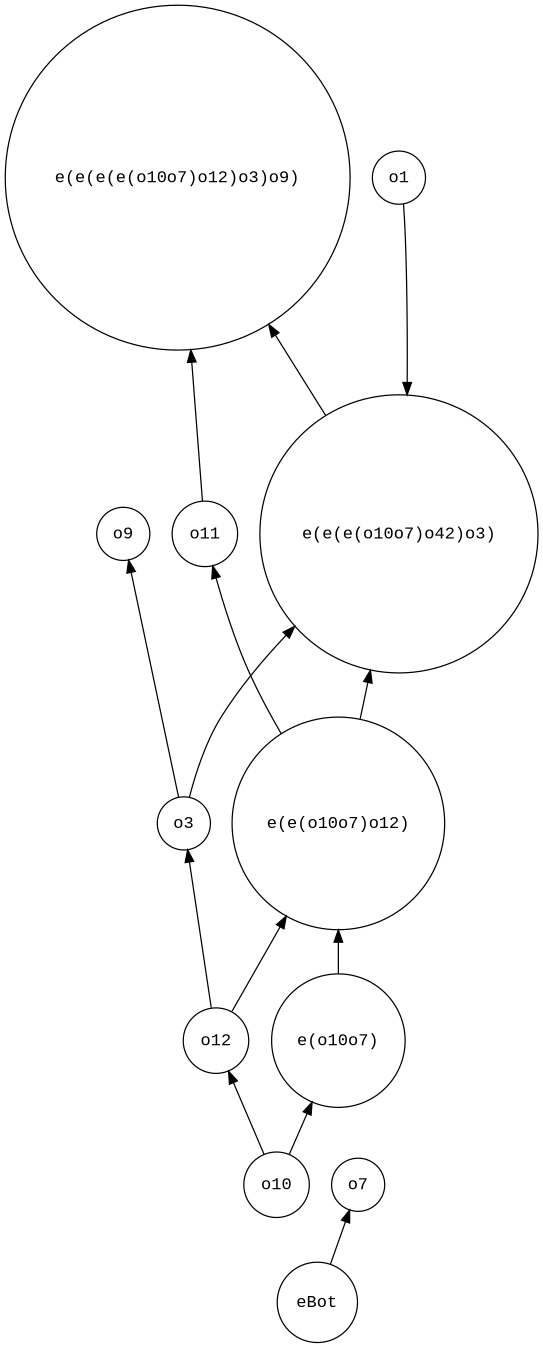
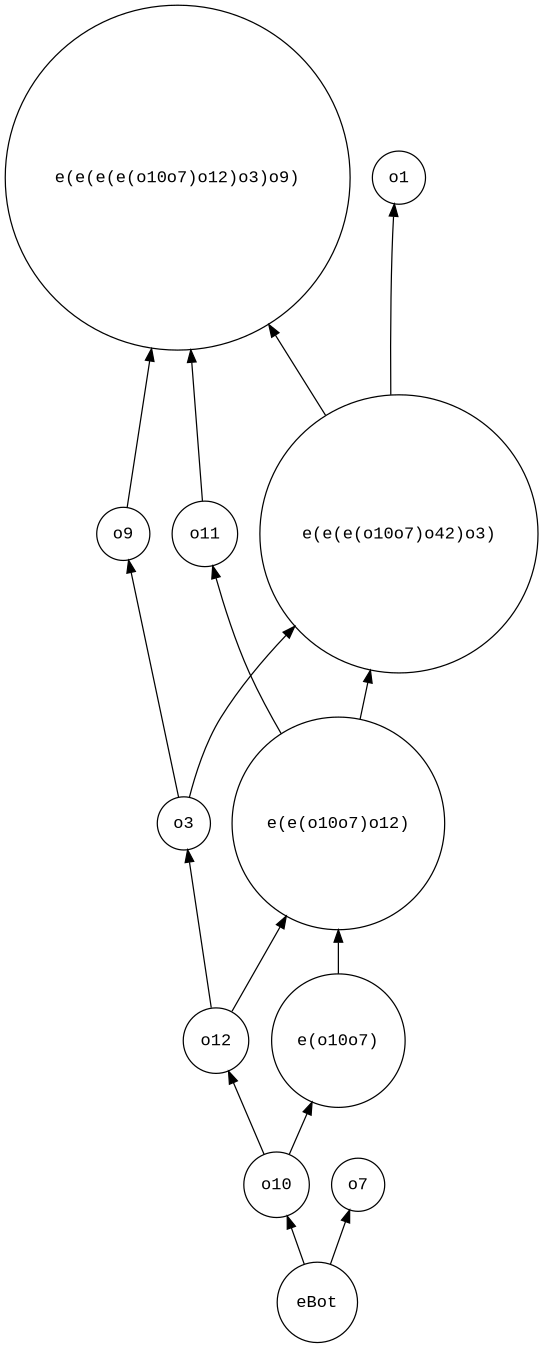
edge "o1" -> "e(e(e(o10o7)o42)o3)": reversed
edge "o9" -> "e(e(e(e(o10o7)o12)o3)o9)": added
edge "eBot" -> "o10": added
